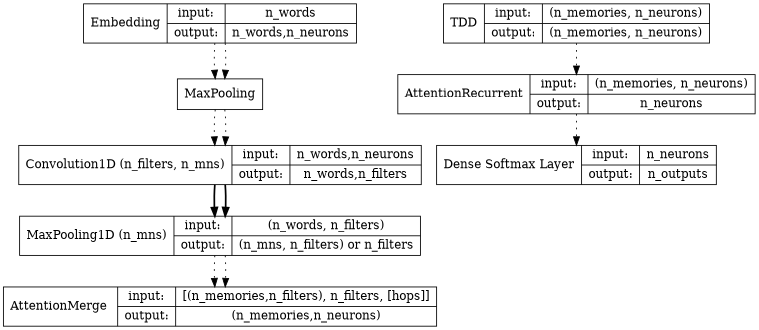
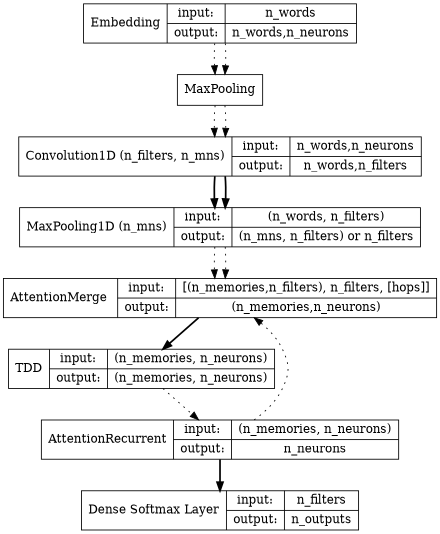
edge "AttentionRecurrent" -> "Dense Softmax Layer": style dotted -> bold
node "Dense Softmax Layer": text "n_neurons" -> "n_filters"
edge "AttentionMerge" -> "TDD": added
edge "AttentionRecurrent" -> "AttentionMerge": added
